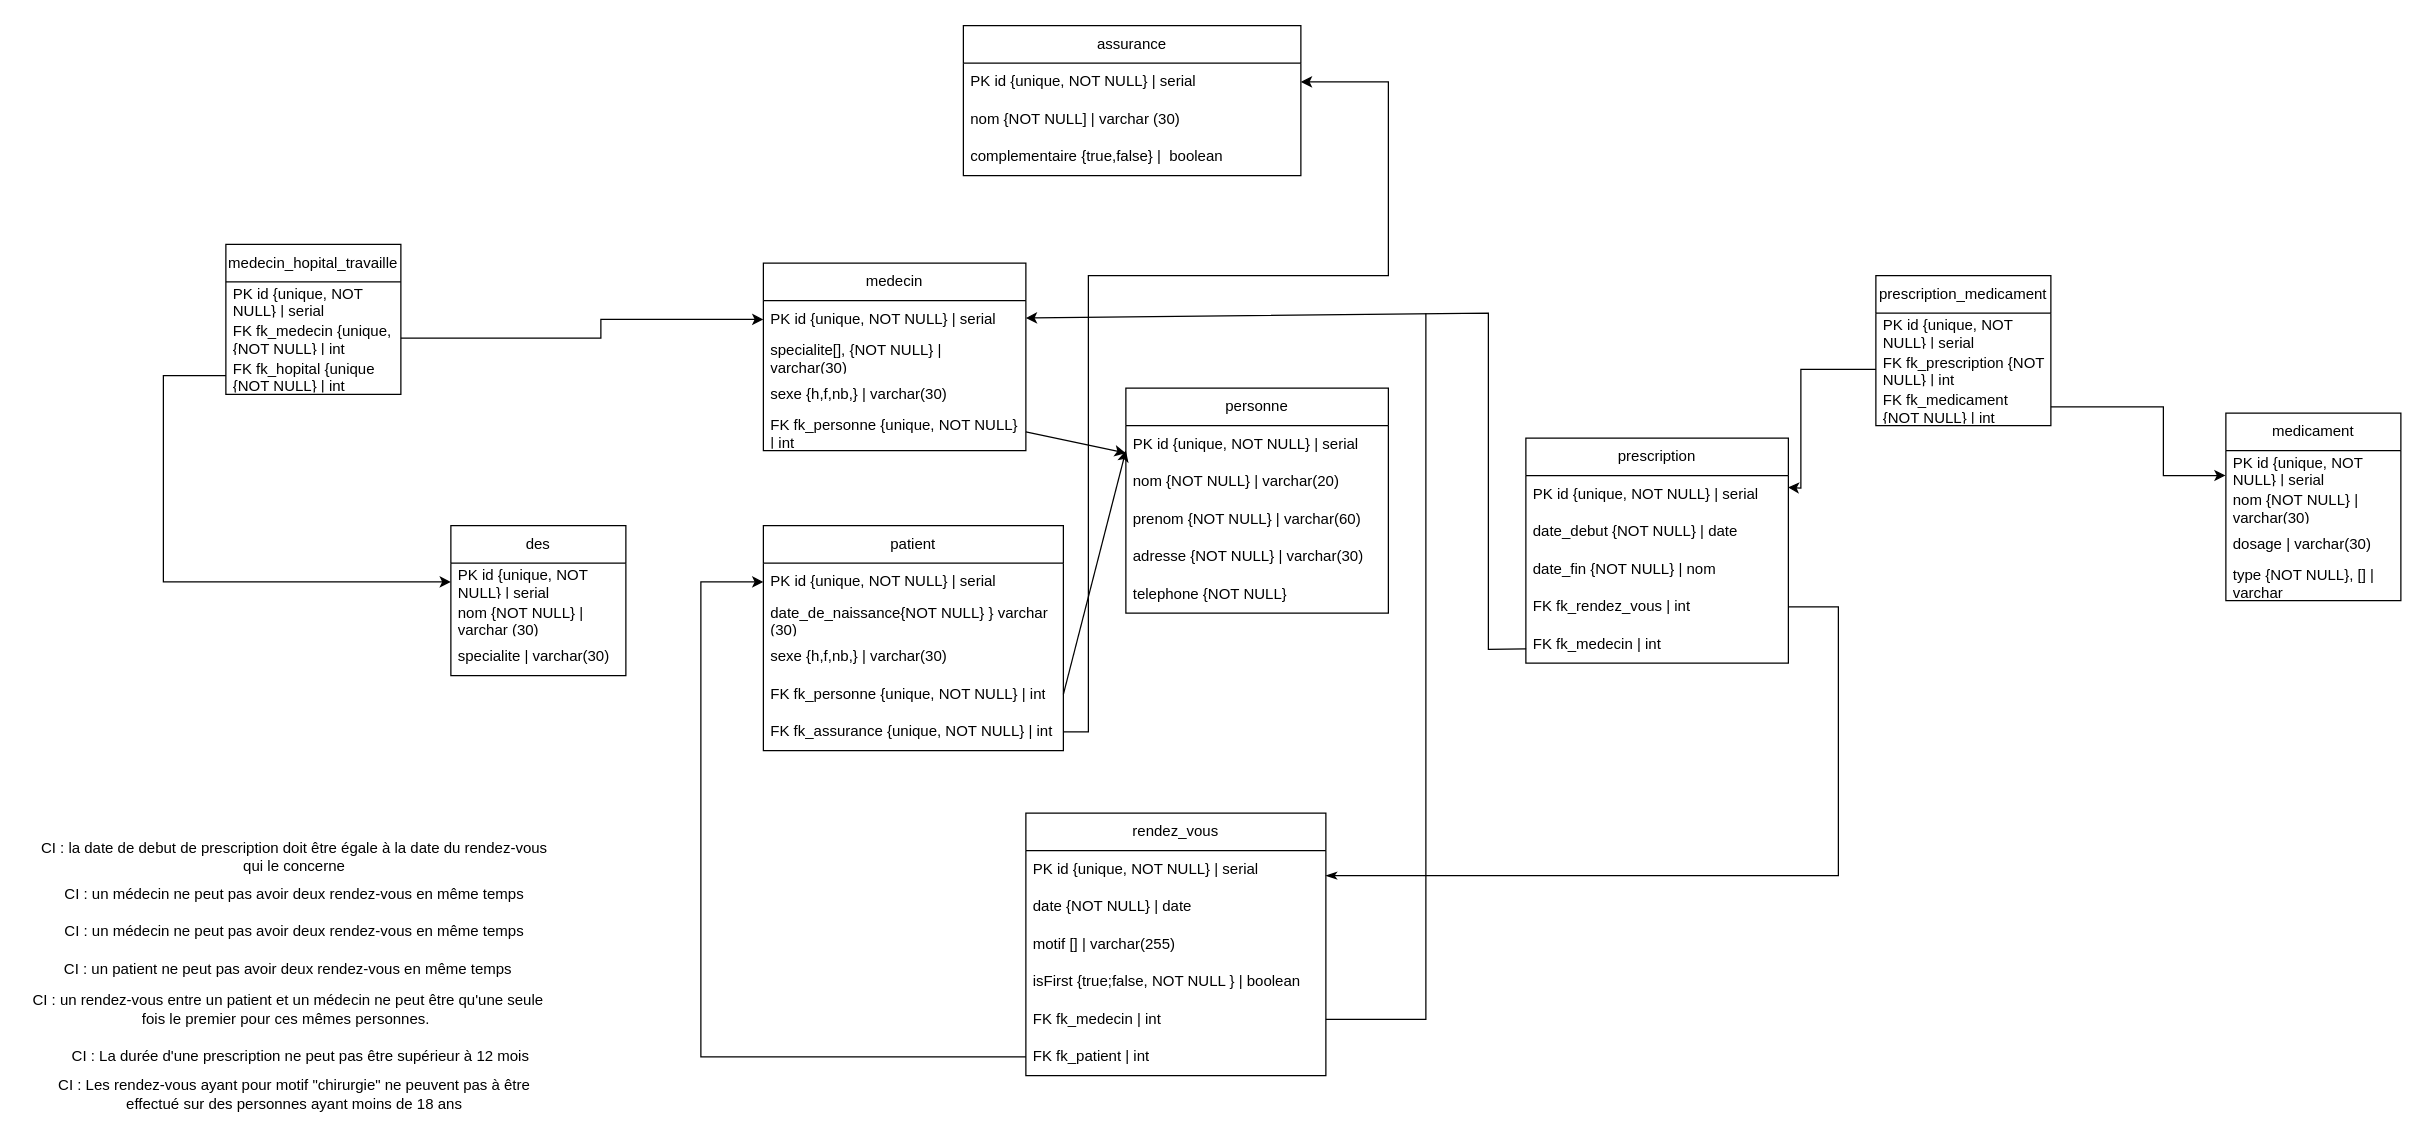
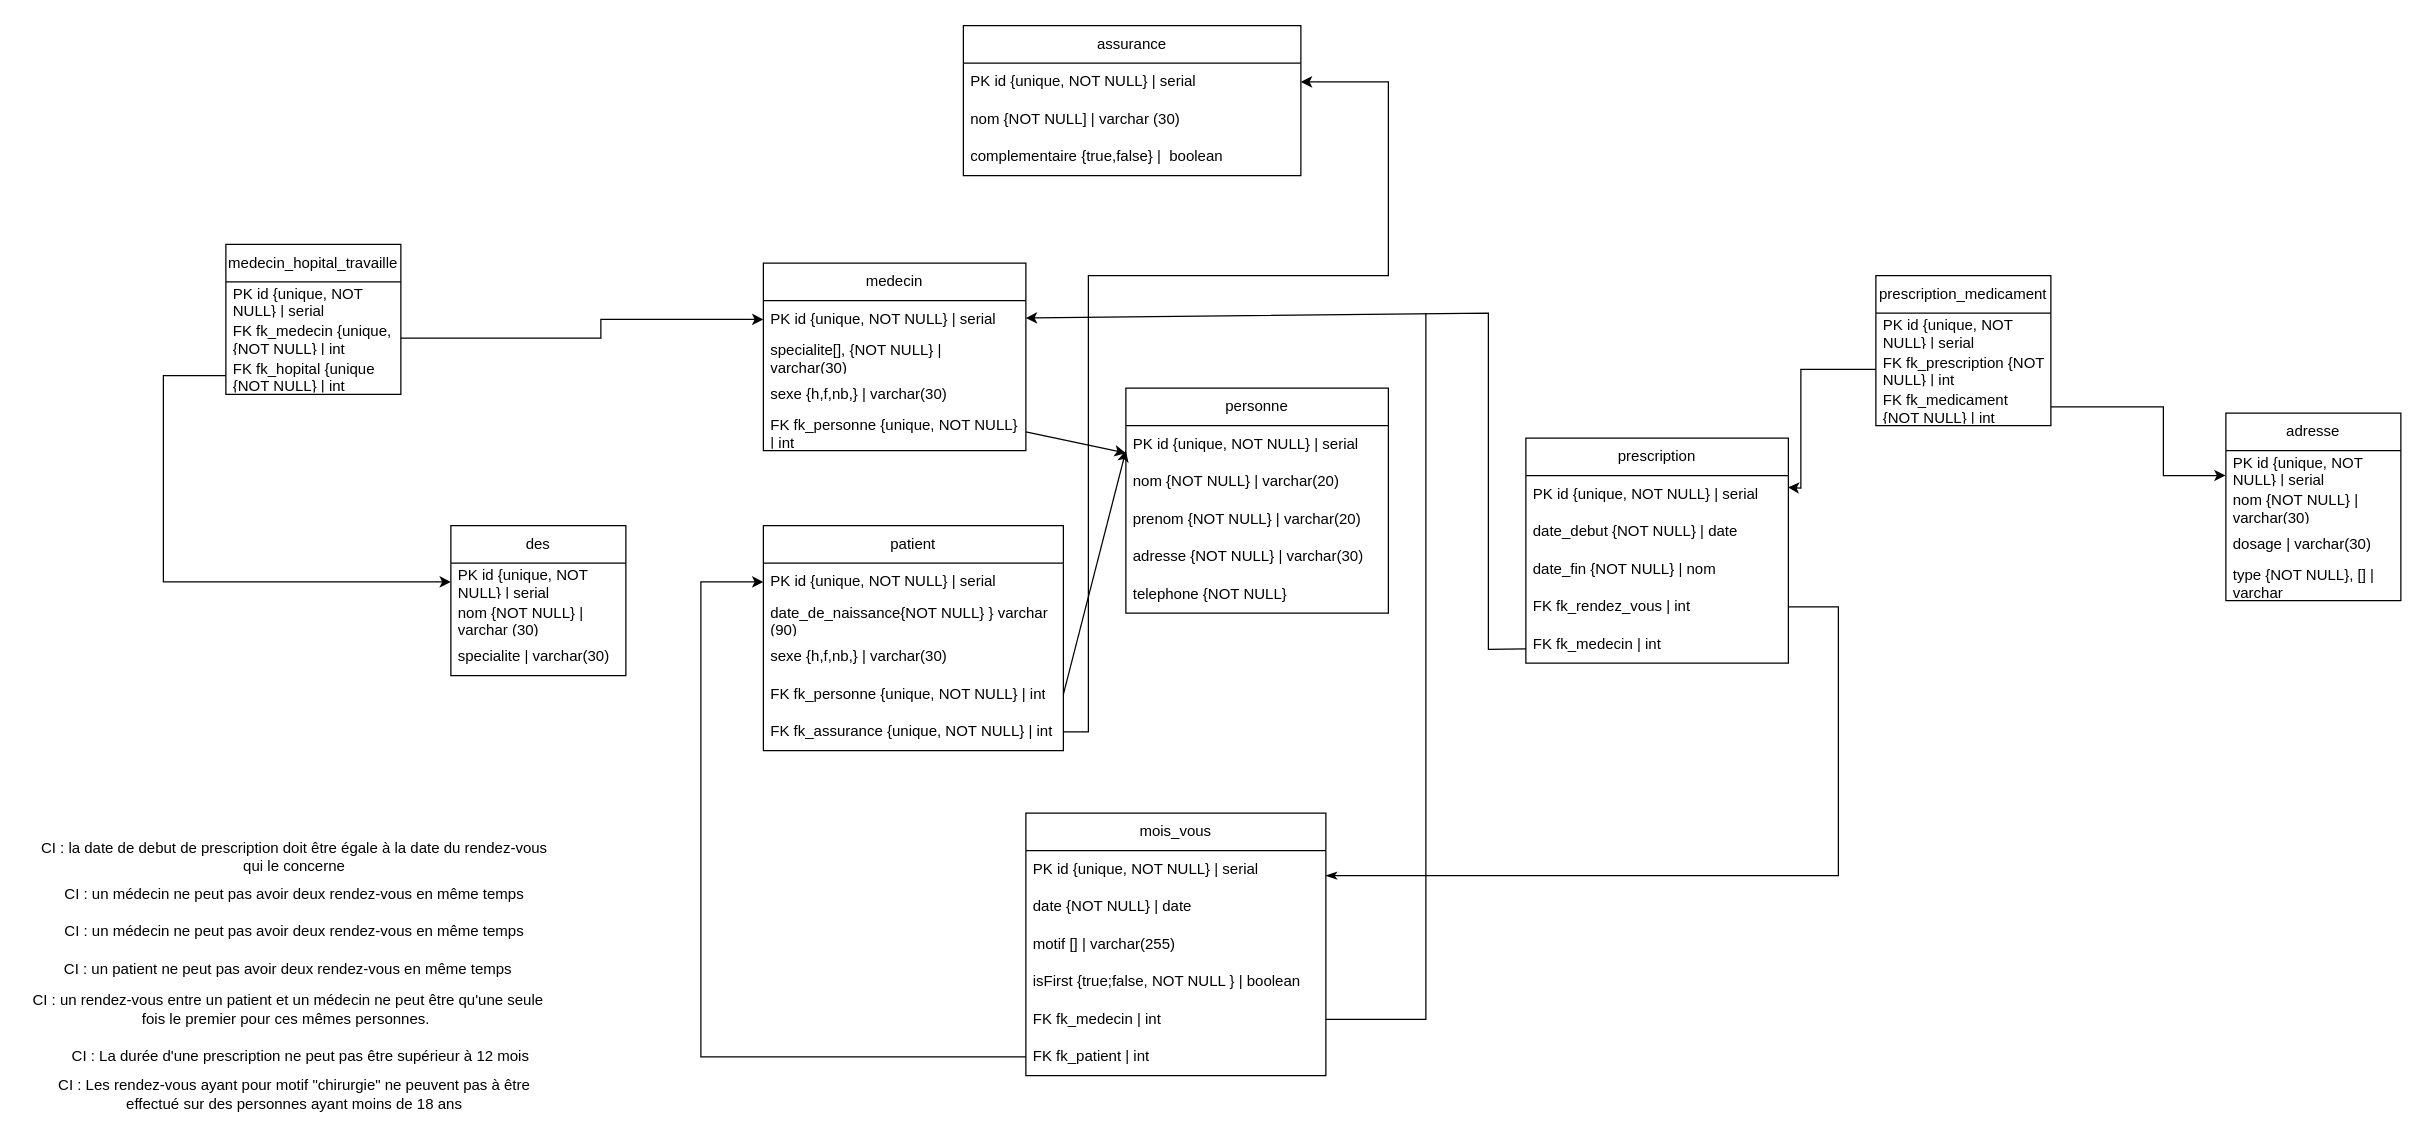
node "medicament": label "medicament" -> "adresse"
node "prenom {NOT NULL} | varchar(60)": label "prenom {NOT NULL} | varchar(60)" -> "prenom {NOT NULL} | varchar(20)"
node "date_de_naissance{NOT NULL} } varchar (30)": label "date_de_naissance{NOT NULL} } varchar (30)" -> "date_de_naissance{NOT NULL} } varchar (90)"
node "rendez_vous": label "rendez_vous" -> "mois_vous"
